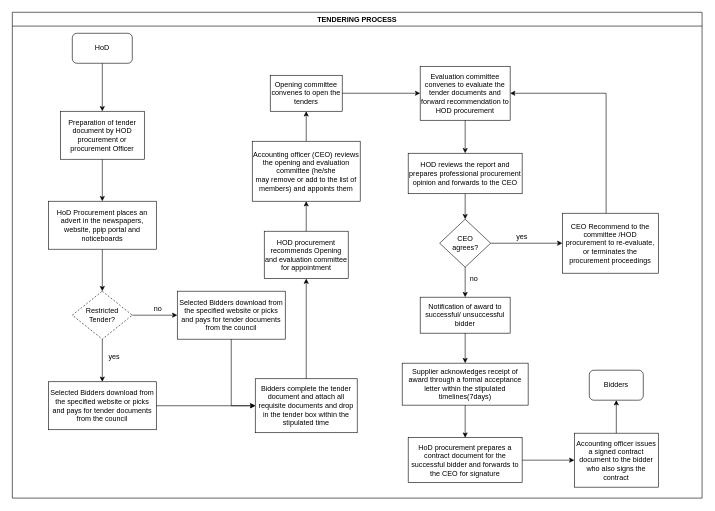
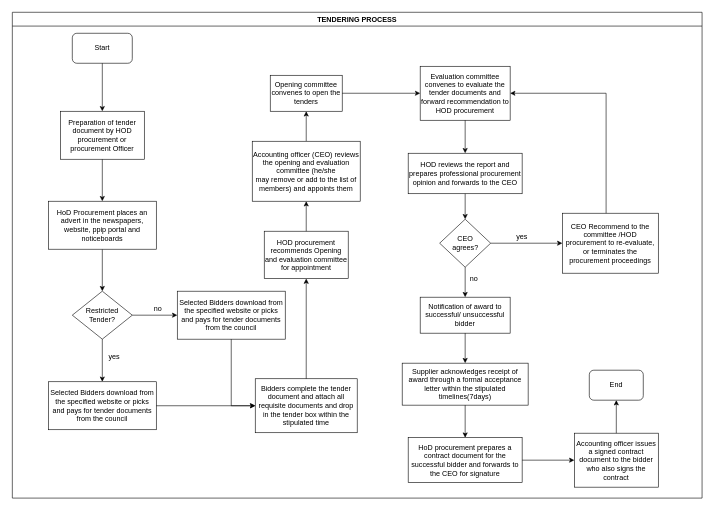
node "HoD": label "HoD" -> "Start"
node "Restricted Tender?": style dashed -> solid
node "Bidders": label "Bidders" -> "End"
